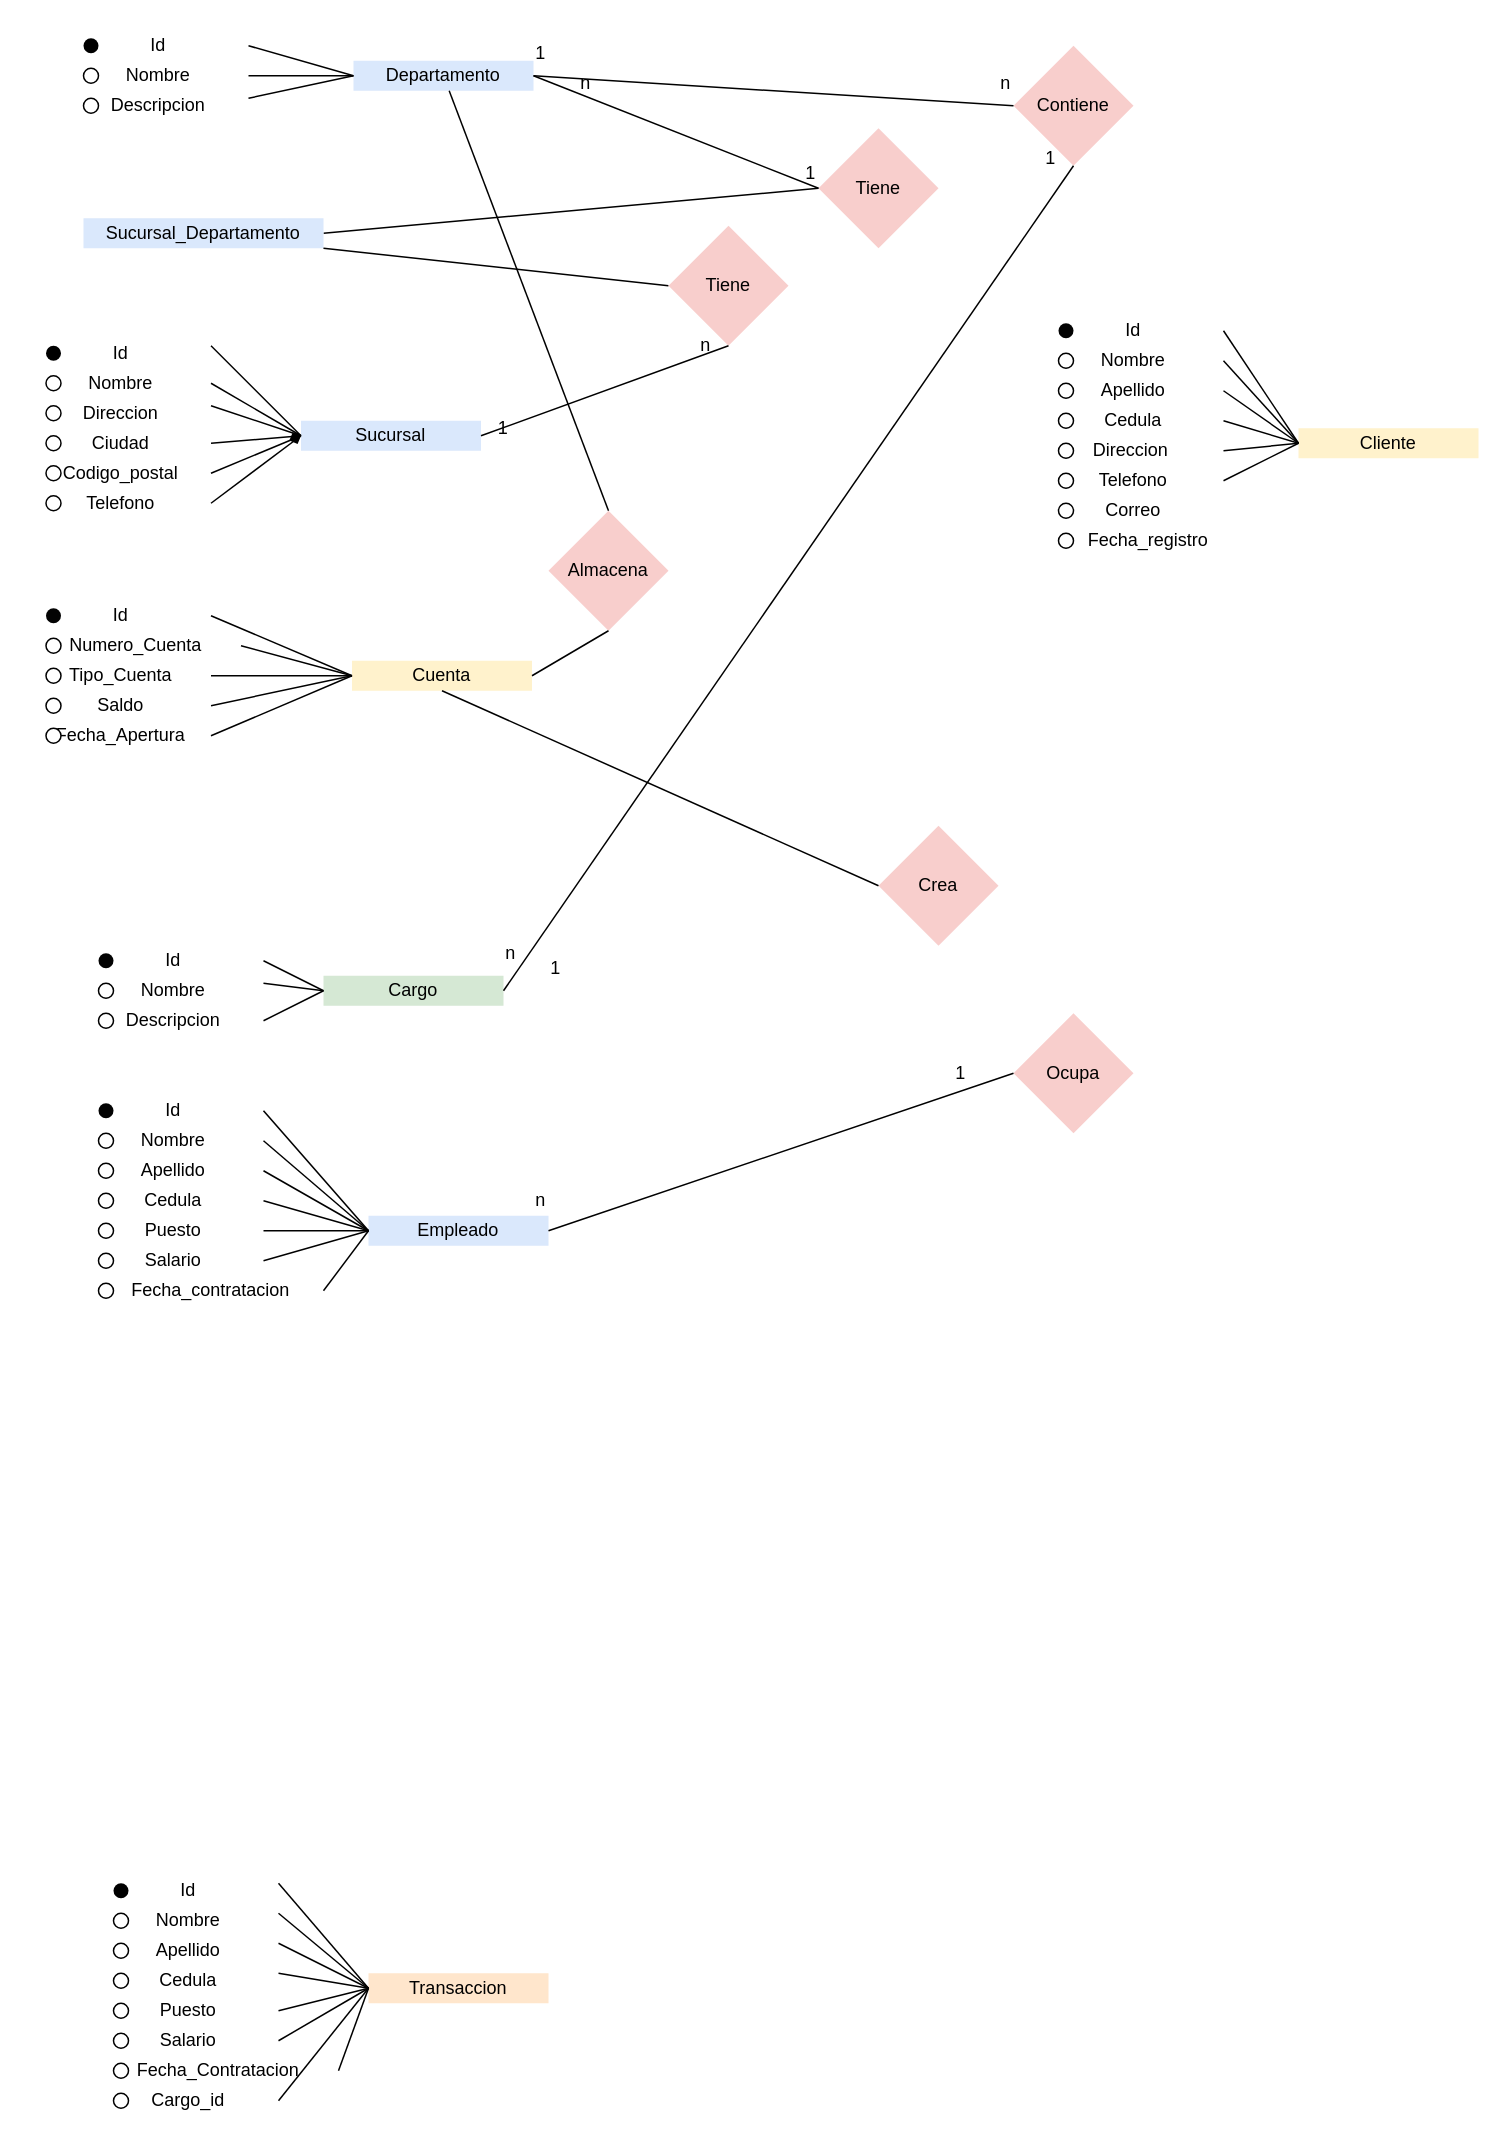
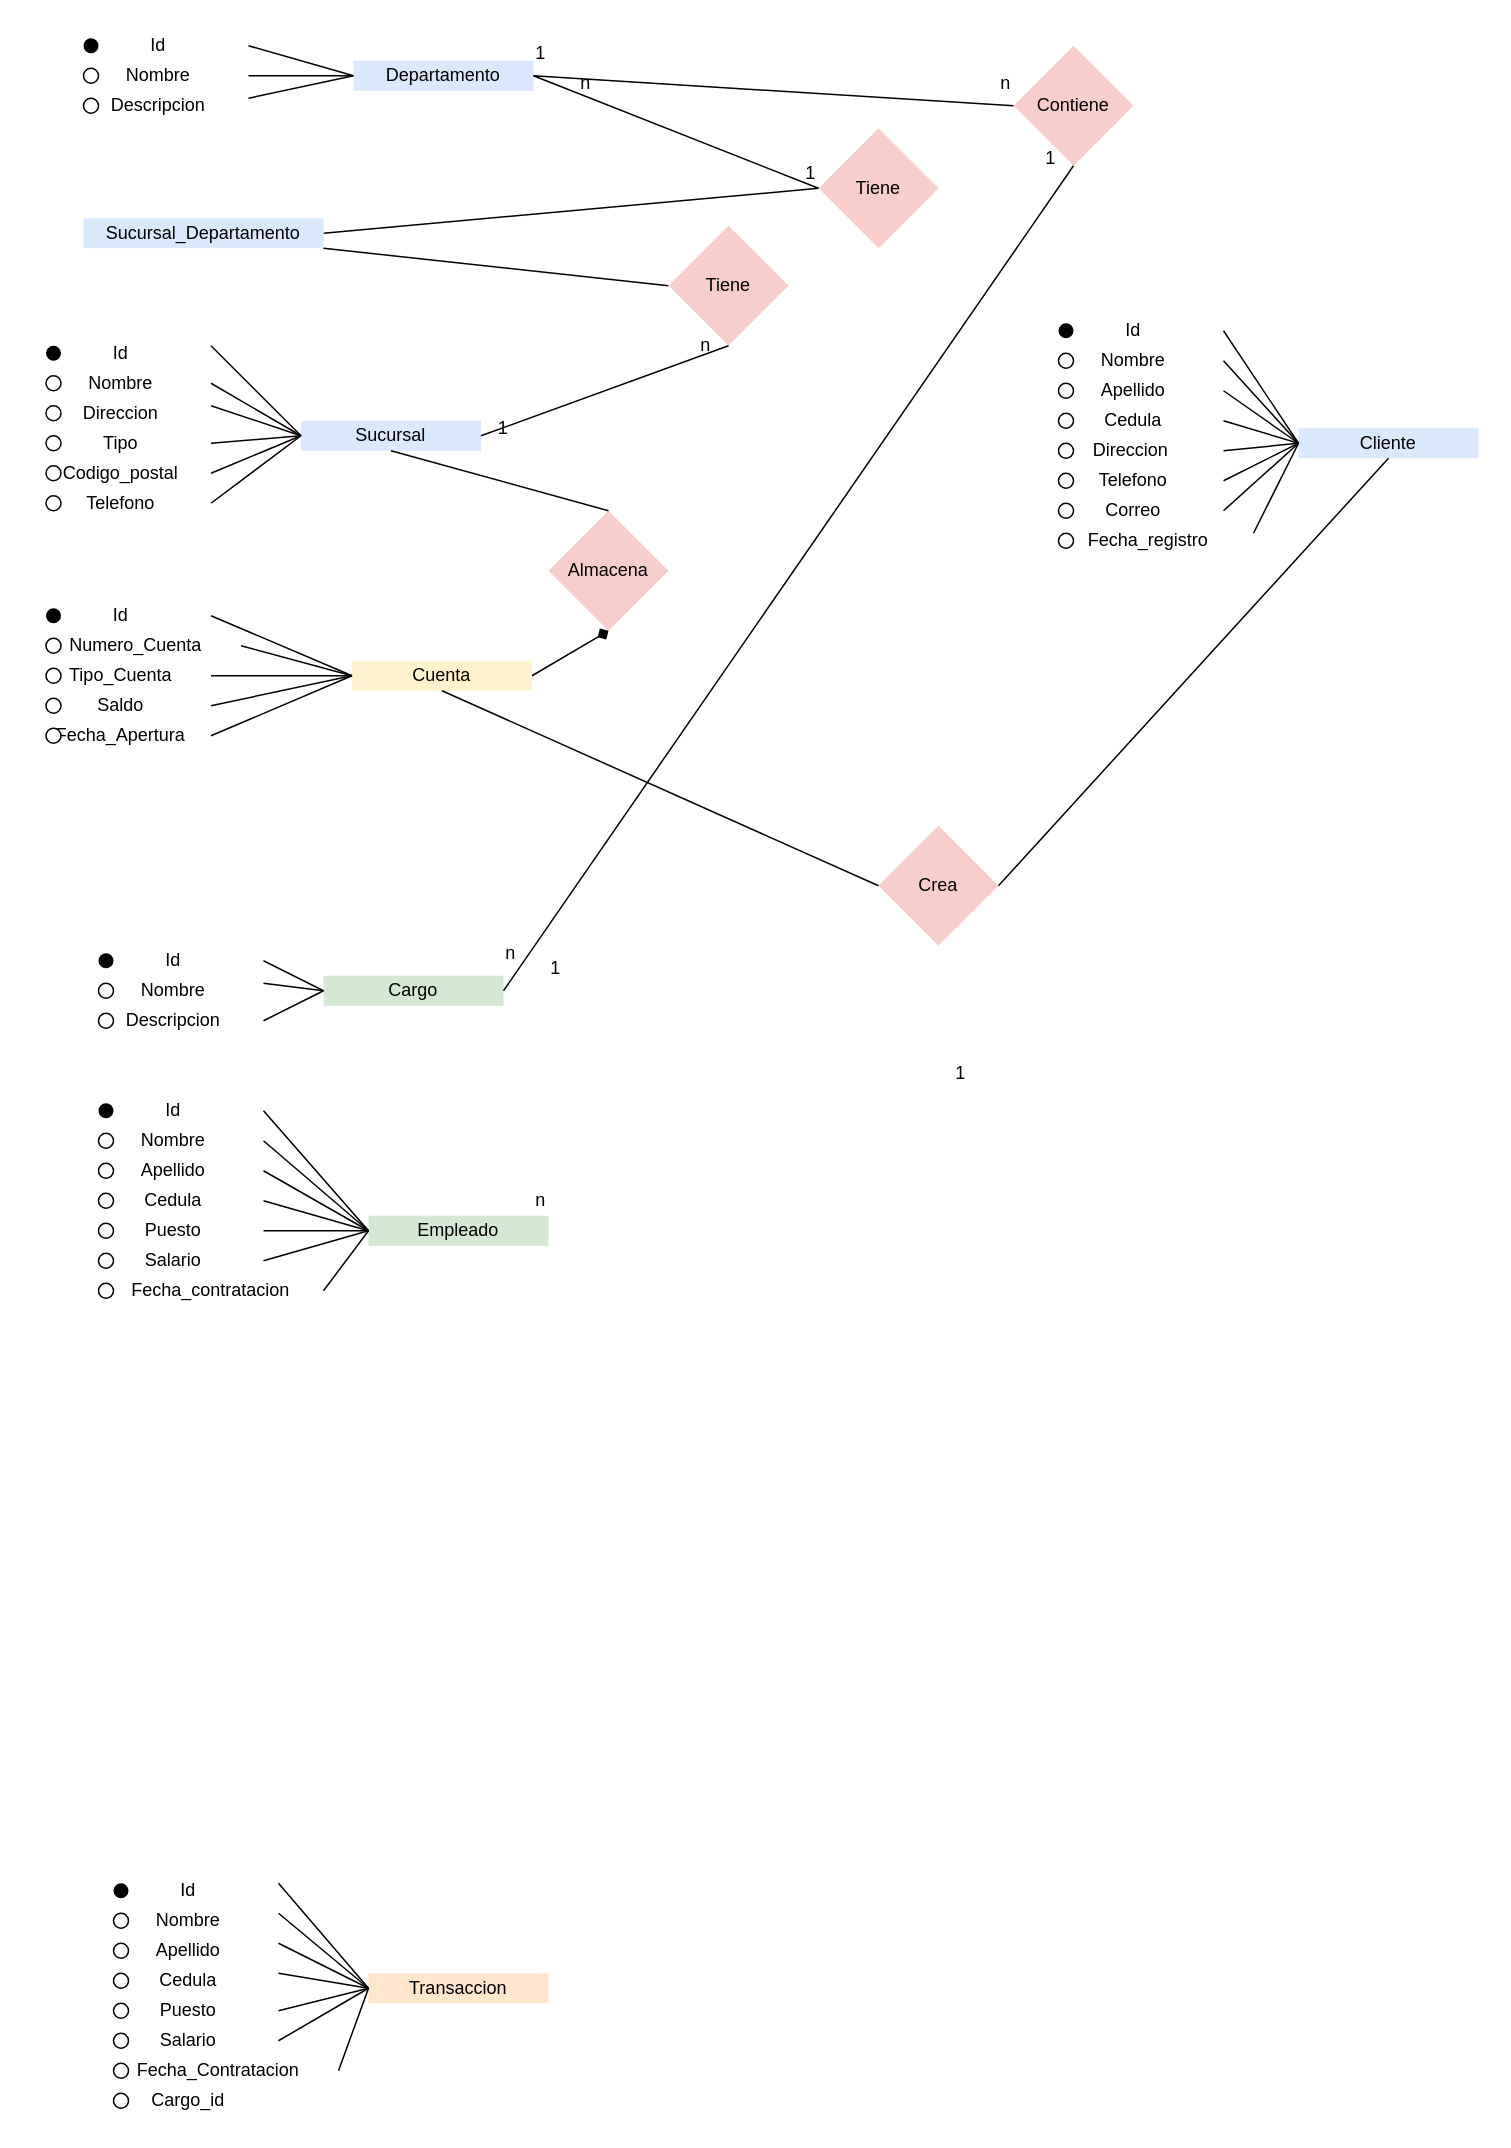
edge "Departamento" -- "Almacena": now "Sucursal" -- "Almacena"
edge "Codigo_postal" -> "Sucursal": arrowhead diamond -> none
node "Ciudad": label "Ciudad" -> "Tipo"
node "Cliente": fillcolor #fff2cc -> #dae8fc
edge "Cliente" -- "Correo": added
edge "Cliente" -- "Fecha_registro": added
edge "Almacena" -- "Cuenta": arrowhead none -> diamond
edge "Cliente" -- "Crea": added
node "Ocupa": removed
edge "Ocupa" -- "Empleado": removed
node "Empleado": fillcolor #dae8fc -> #d5e8d4
edge "Transaccion" -- "Cargo_id": removed
